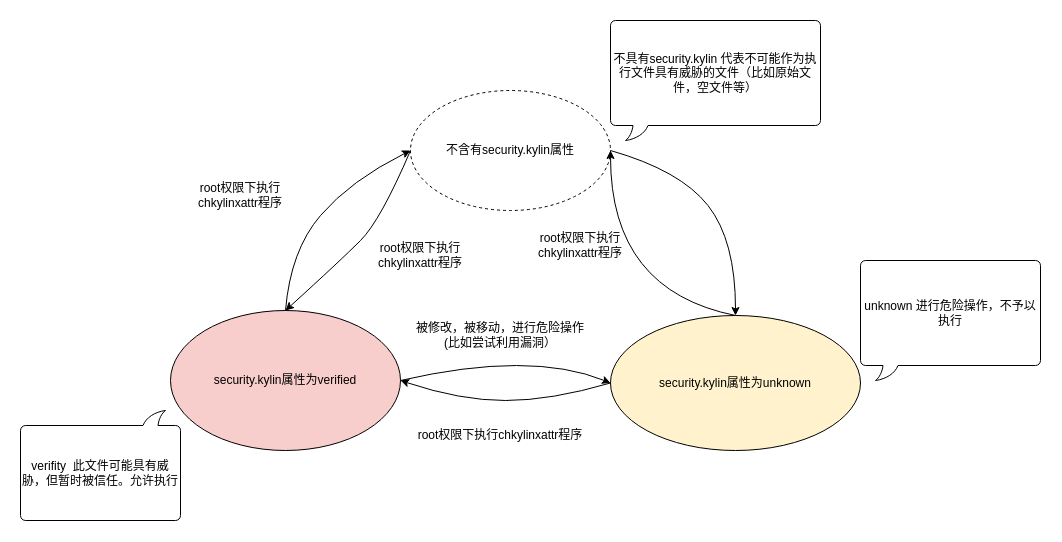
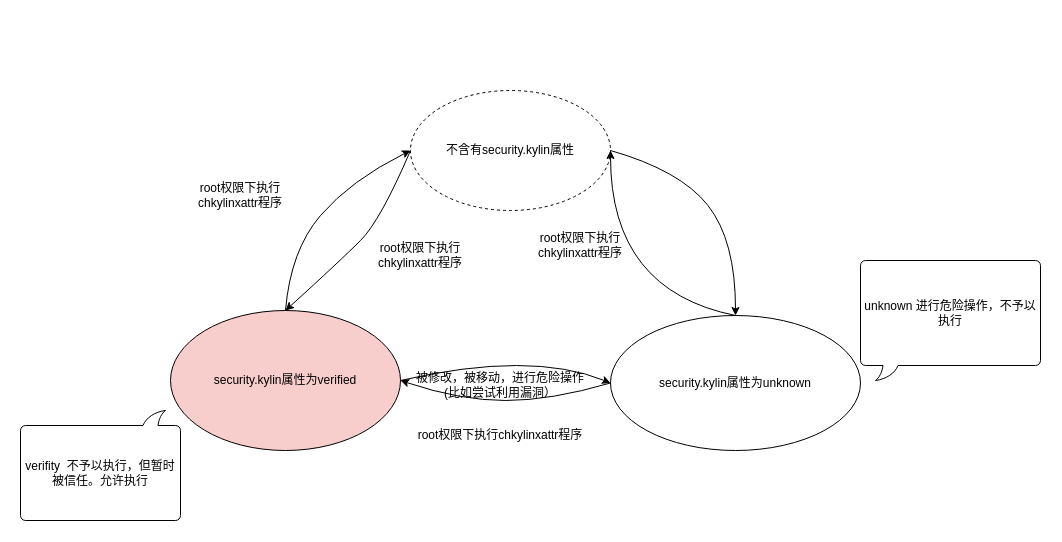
node "不具有security.kylin 代表不可能作为执行文件具有威胁的文件（比如原始文件，空文件等）": removed
node "被修改，被移动，进行危险操作(比如尝试利用漏洞）": moved (501, 336) -> (501, 386)
node "security.kylin属性为unknown": fillcolor #fff2cc -> #ffffff
node "verifity 此文件可能具有威胁，但暂时被信任。允许执行": label "verifity 此文件可能具有威胁，但暂时被信任。允许执行" -> "verifity 不予以执行，但暂时被信任。允许执行"
